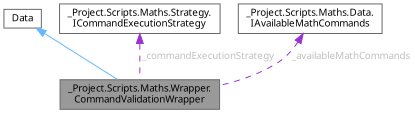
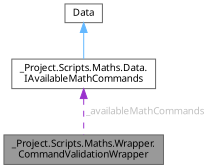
node "_Project.Scripts.Maths.Strategy. ICommandExecutionStrategy": removed
edge "_Project.Scripts.Maths.Wrapper. CommandValidationWrapper" -> "Data": now "_Project.Scripts.Maths.Data. IAvailableMathCommands" -> "Data"
